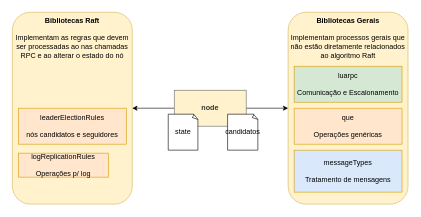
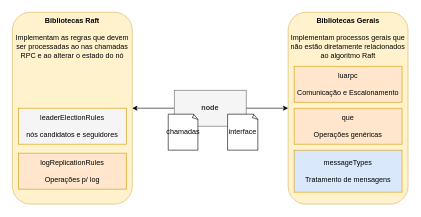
node "luarpc Comunicação e Escalonamento": fillcolor #d5e8d4 -> #ffe6cc
node "node": fillcolor #fff2cc -> #f5f5f5
node "leaderElectionRules nós candidatos e seguidores": fillcolor #ffe6cc -> #f5f5f5
node "state": label "state" -> "chamadas"
node "candidatos": label "candidatos" -> "interface"
node "logReplicationRules Operações p/ log": size 90x24 -> 108x36
